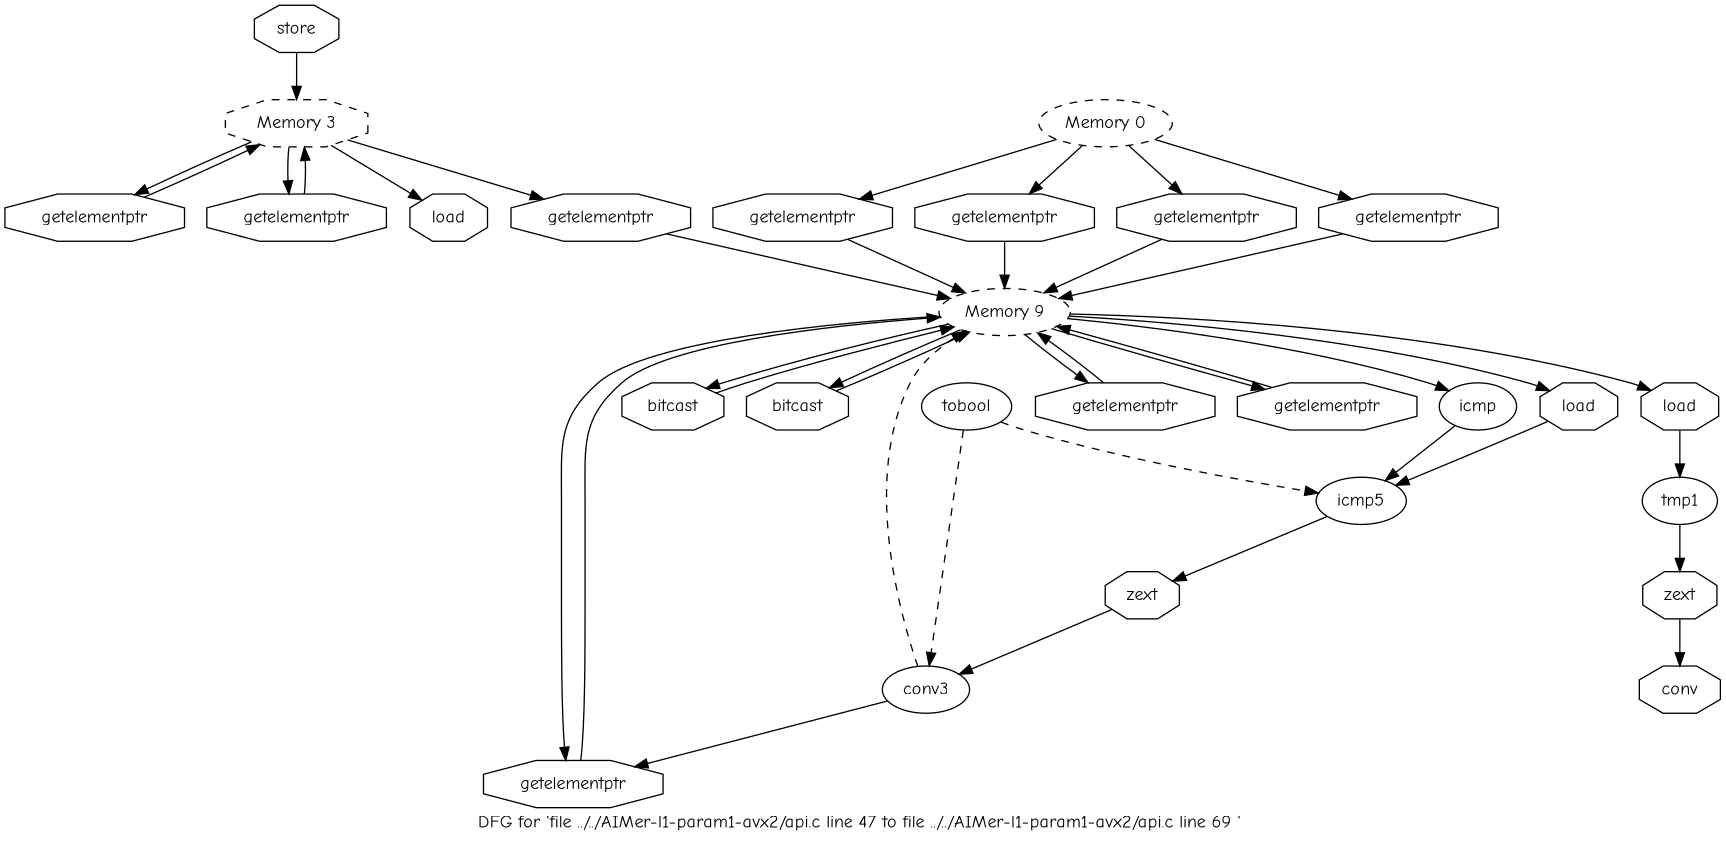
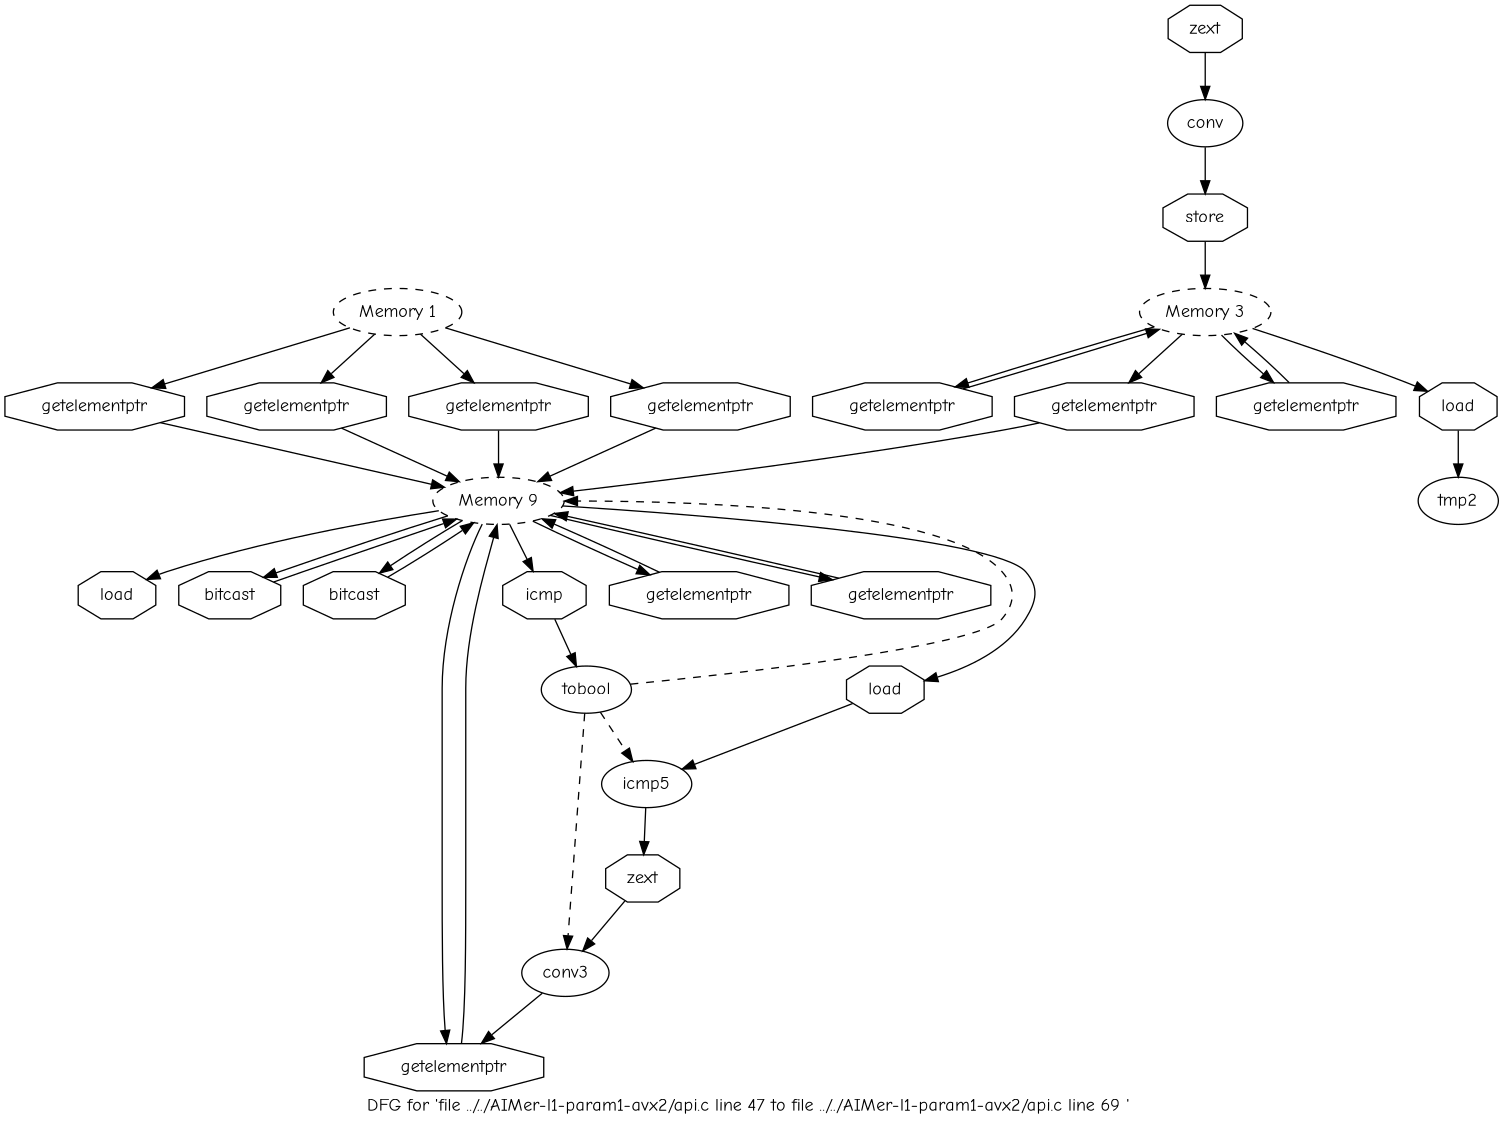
node "Memory 3": shape octagon -> ellipse
node "Memory 0": label "Memory 0" -> "Memory 1"
edge "conv" -> "store": added
node "icmp": shape ellipse -> octagon
edge "icmp" -> "icmp5": now "icmp" -> "tobool"
edge "conv3" -> "Memory 9": now "tobool" -> "Memory 9"
node "tmp2": added
node "tmp1": removed
node "conv": shape octagon -> ellipse
